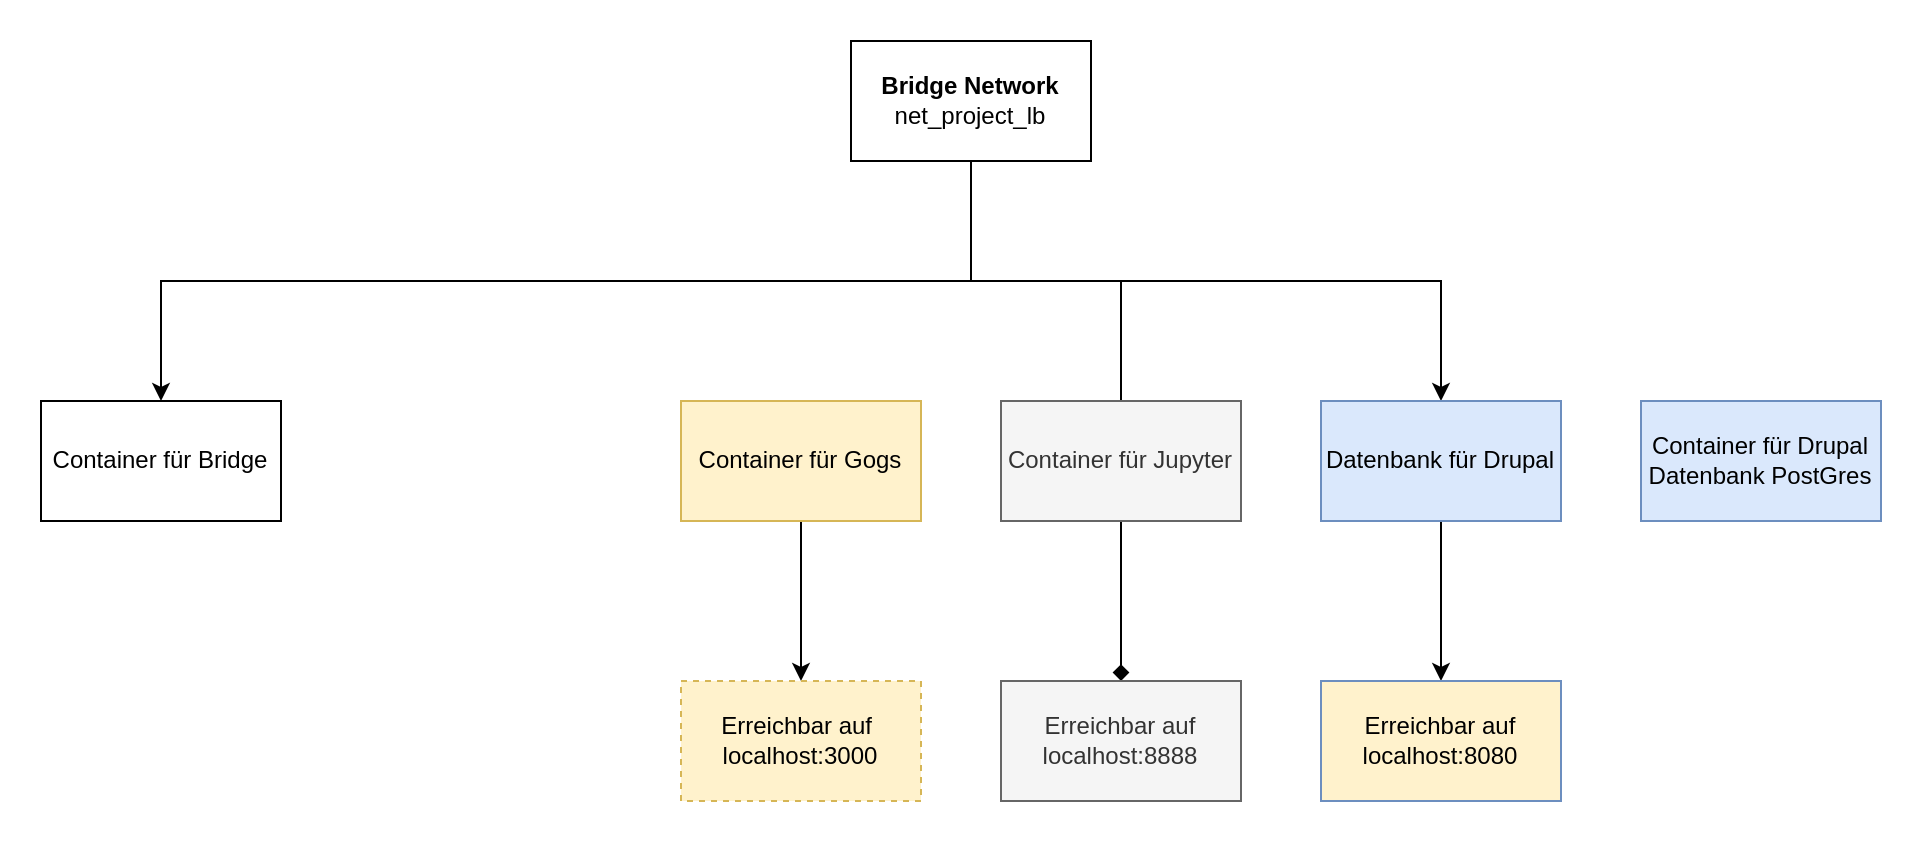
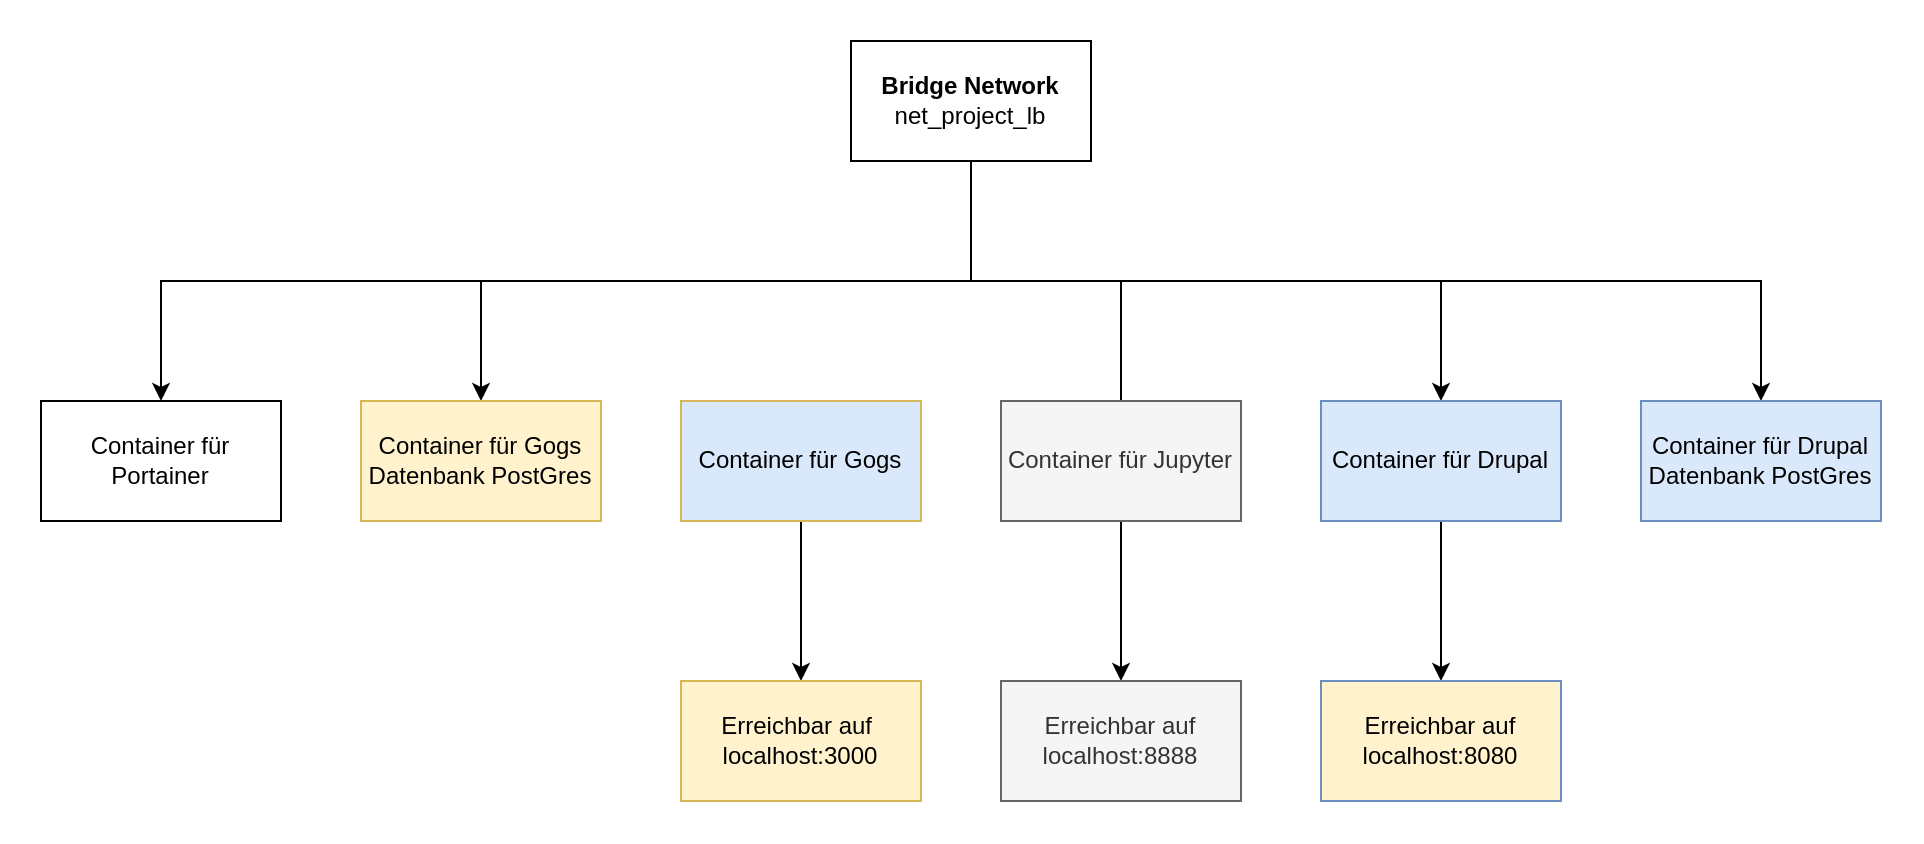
edge "Bridge Network net_project_lb" -> "Container für Drupal Datenbank PostGres": added
edge "Bridge Network net_project_lb" -> "Container für Gogs Datenbank PostGres": added
node "Container für Bridge": label "Container für Bridge" -> "Container für Portainer"
node "Container für Gogs Datenbank PostGres": added
node "Container für Gogs": fillcolor #fff2cc -> #dae8fc
node "Datenbank für Drupal": label "Datenbank für Drupal" -> "Container für Drupal"
edge "Container für Jupyter" -> "Erreichbar auf localhost:8888": arrowhead diamond -> classic
node "Erreichbar auf localhost:3000": style dashed -> solid
